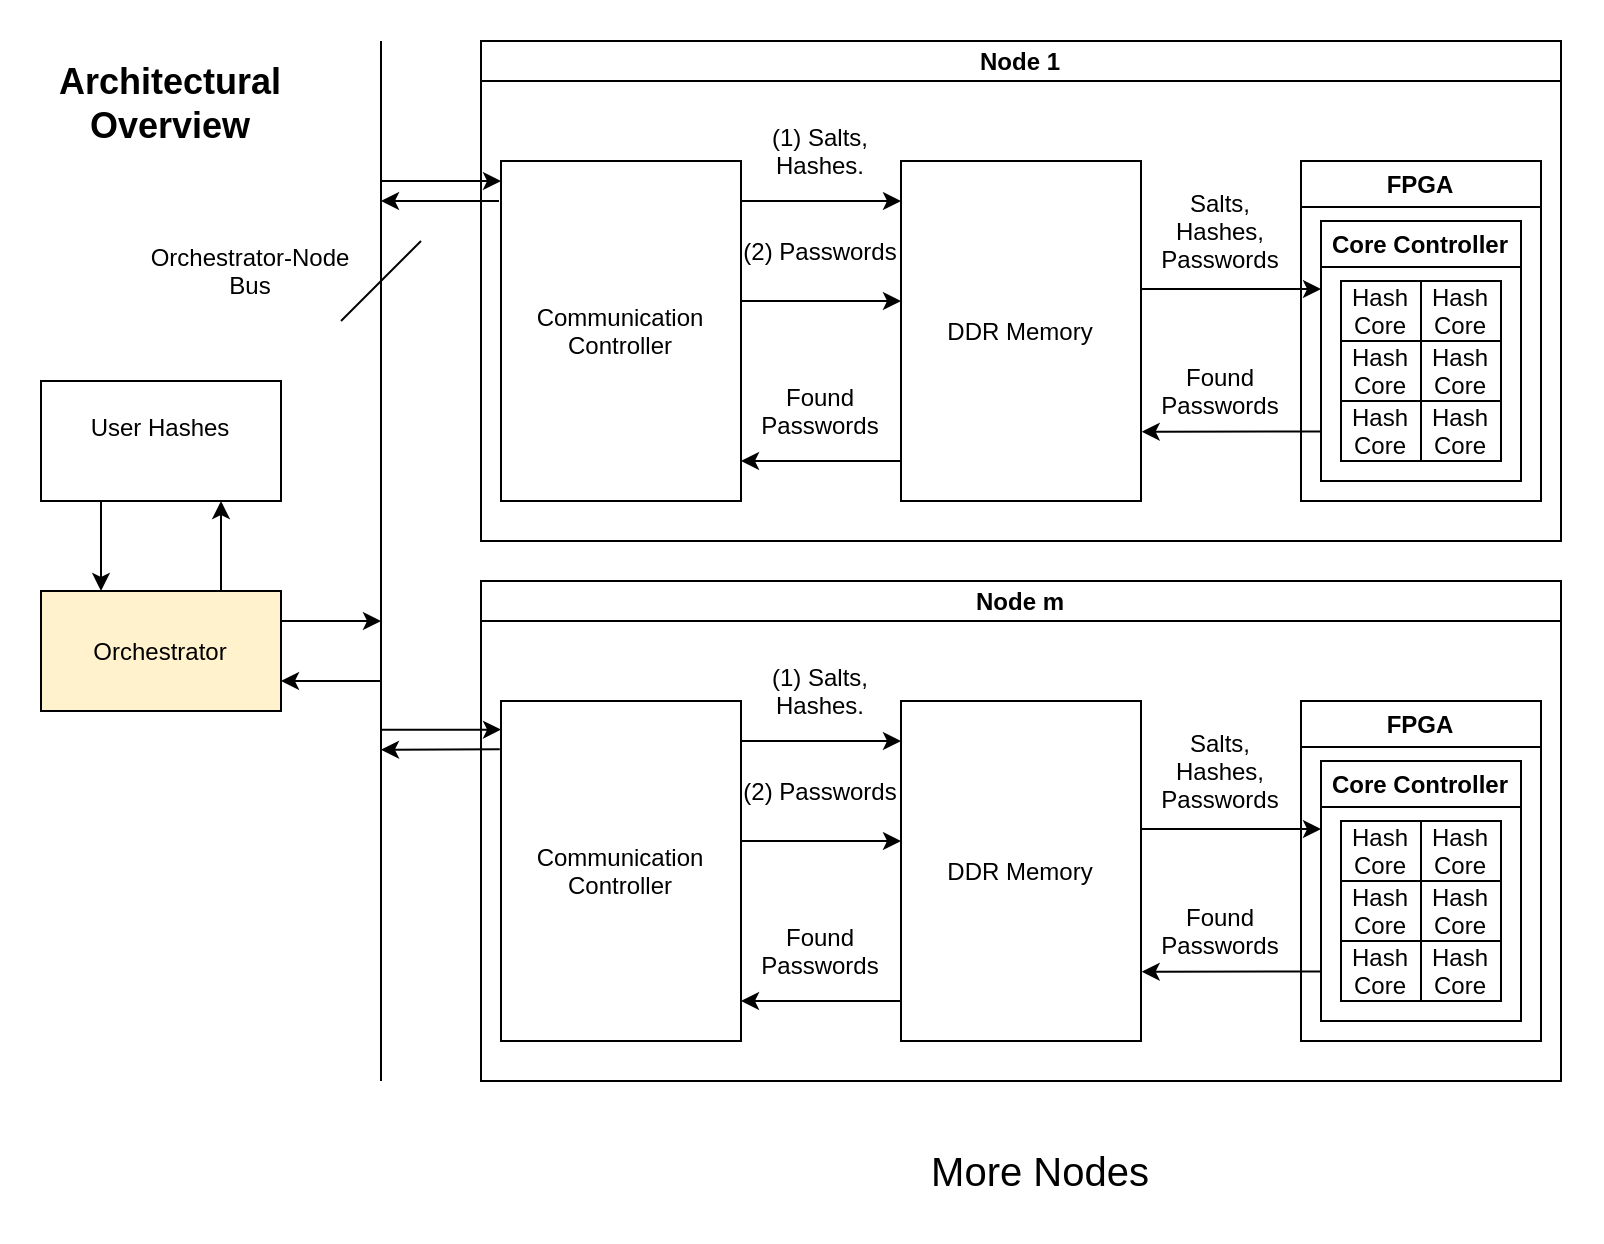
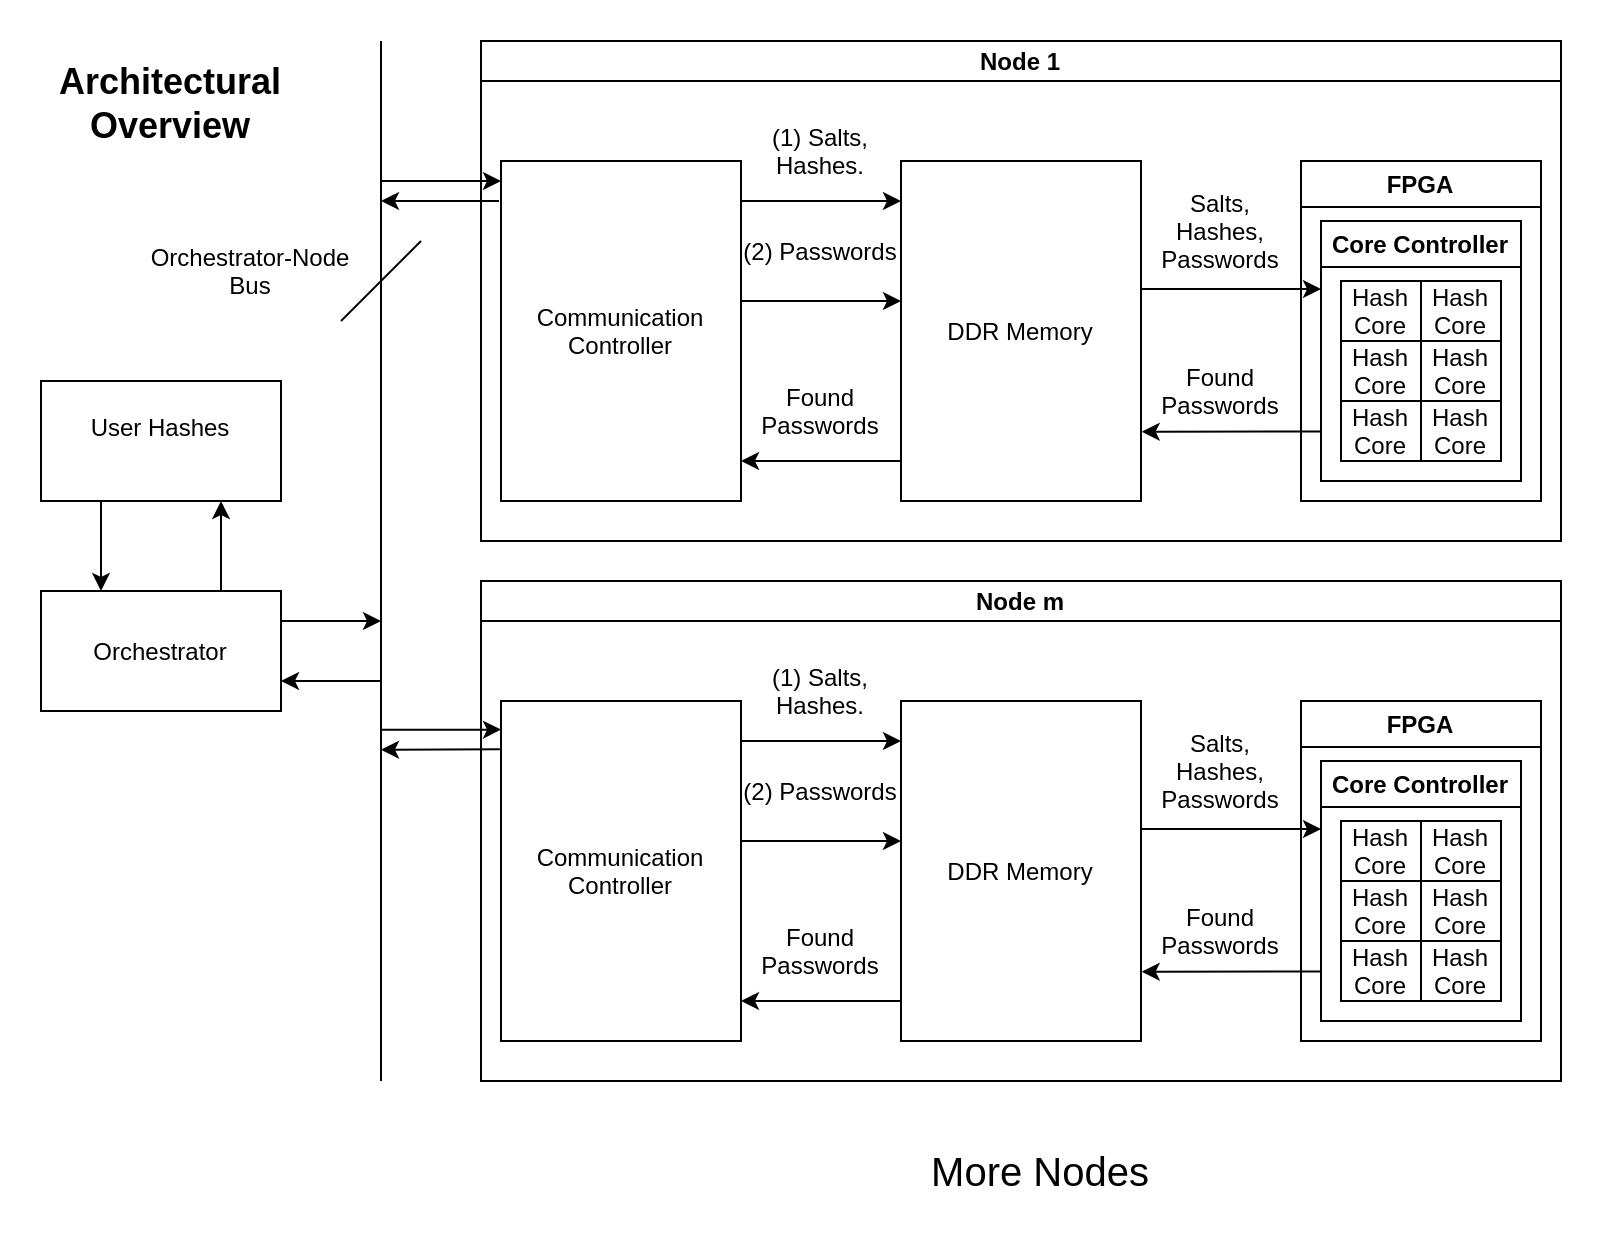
node "Orchestrator": fillcolor #fff2cc -> #ffffff
